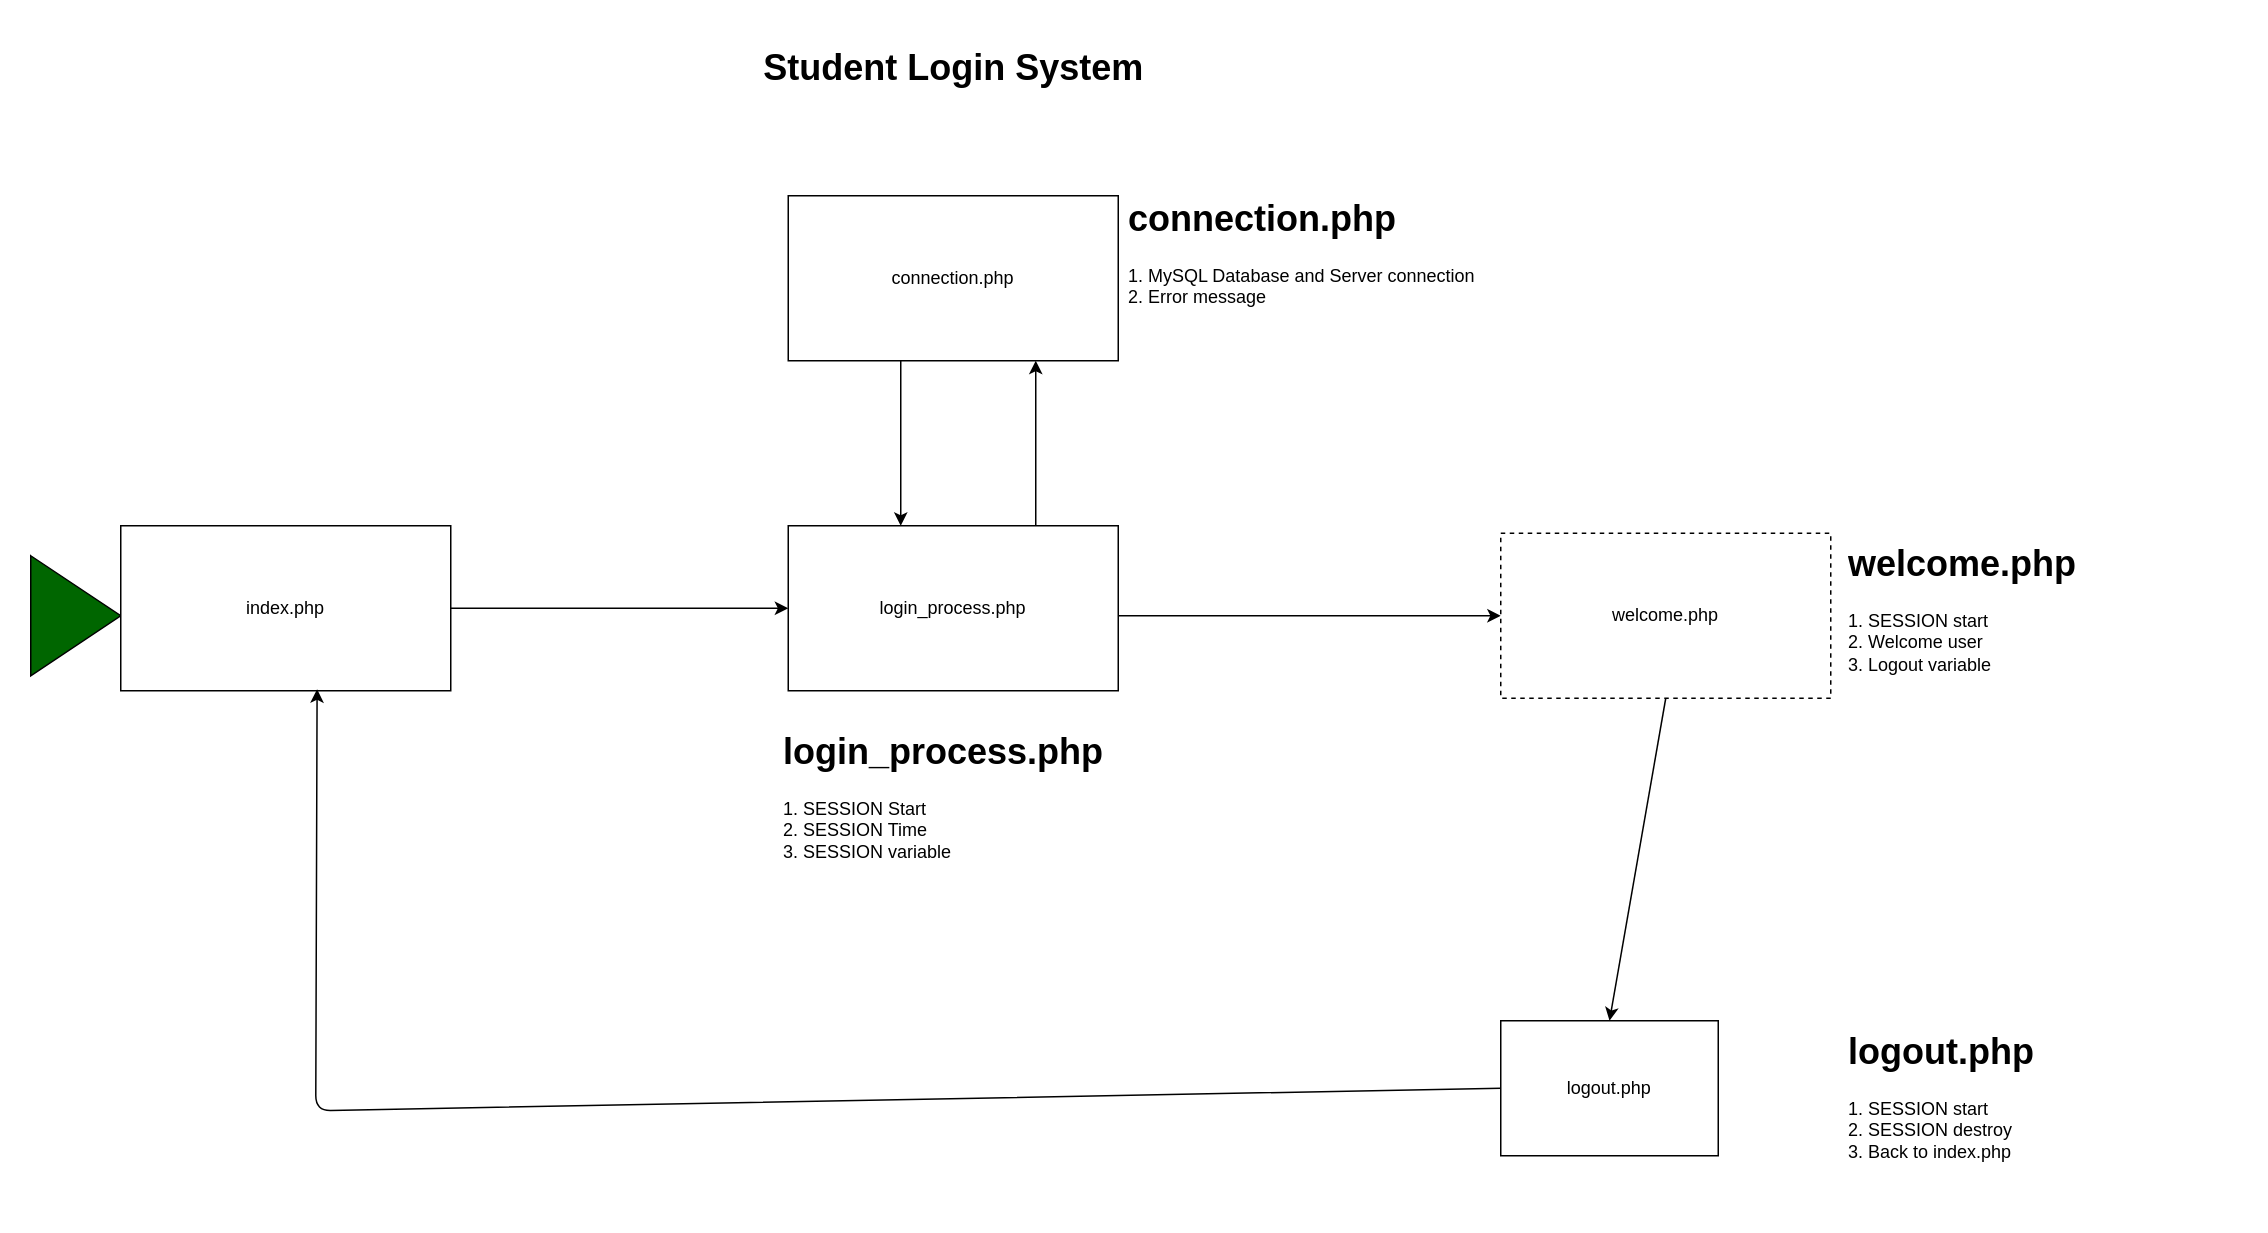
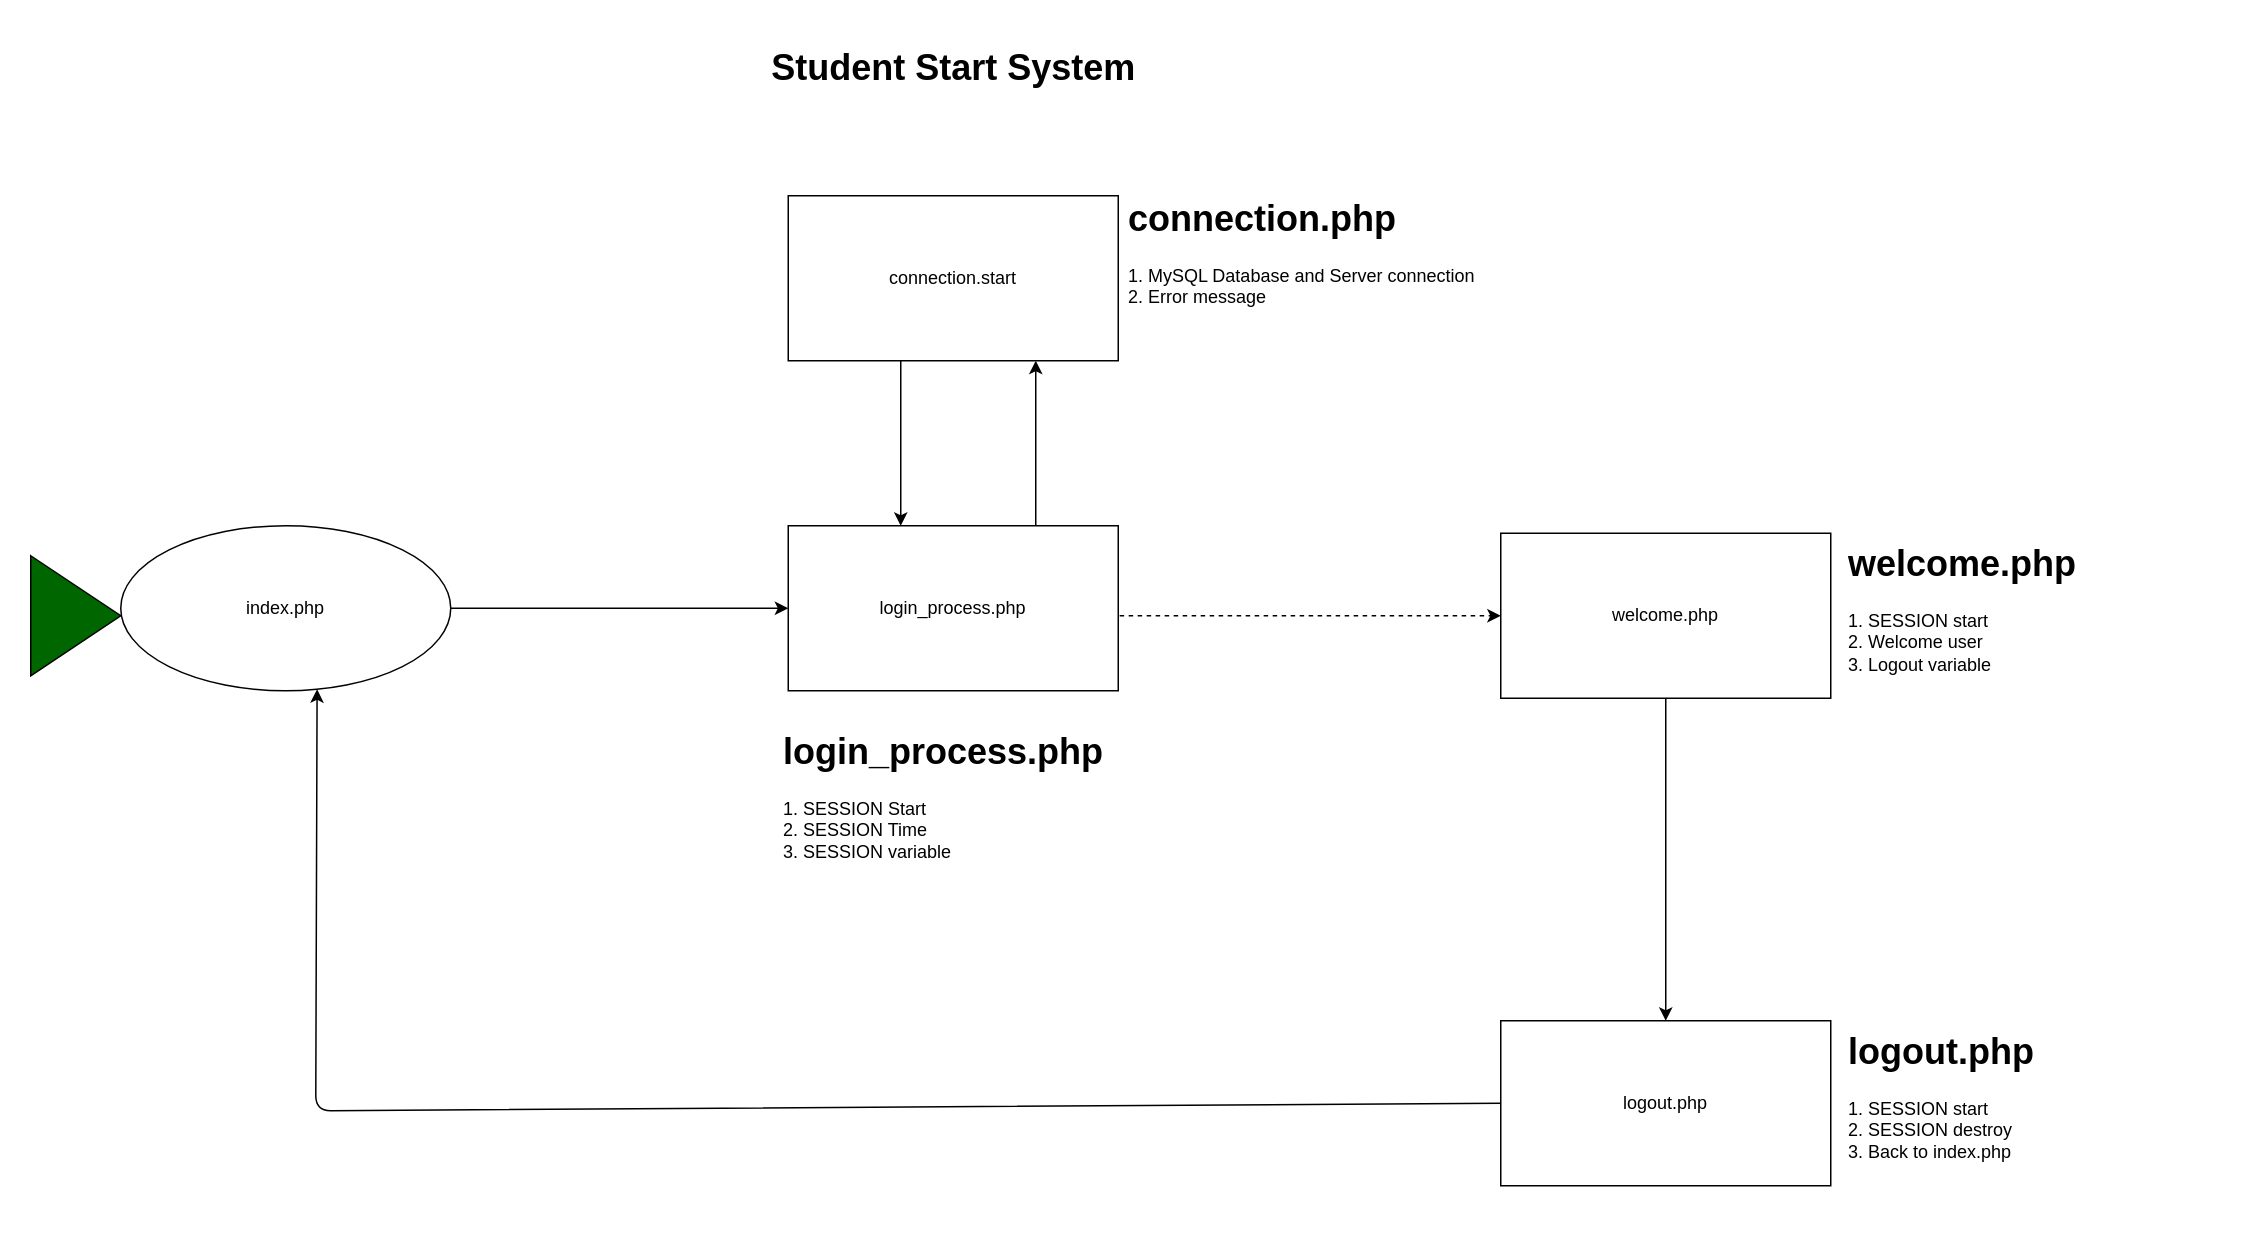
node "Student Login System": label "Student Login System" -> "Student Start System"
node "connection.php": label "connection.php" -> "connection.start"
node "index.php": shape rectangle -> ellipse
edge "login_process.php" -> "welcome.php": style solid -> dashed
node "welcome.php": style dashed -> solid
node "logout.php": size 218x135 -> 330x165
